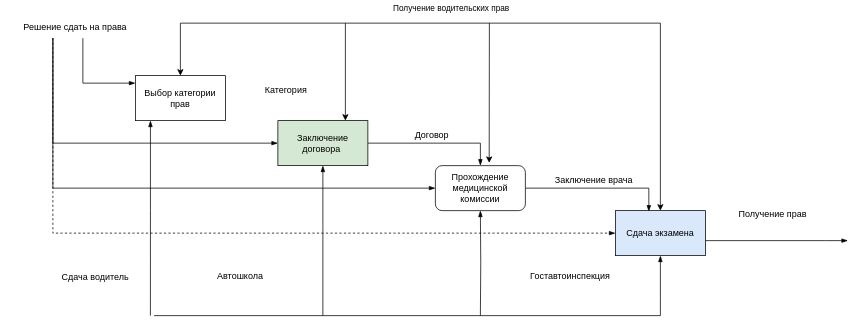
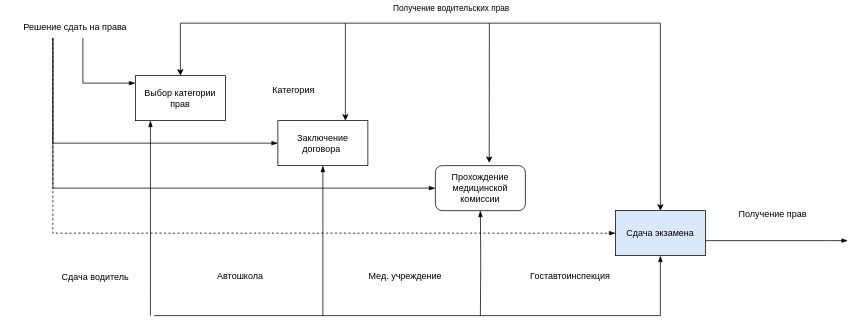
node "Категория": moved (286, 90) -> (294, 90)
node "Заключение договора": fillcolor #d5e8d4 -> #ffffff
edge "Заключение договора" -> "Прохождение медицинской комиссии": removed, label "Договор"
edge "Прохождение медицинской комиссии" -> "Сдача экзамена": removed, label "Заключение врача"
node "Мед. учреждение": added
